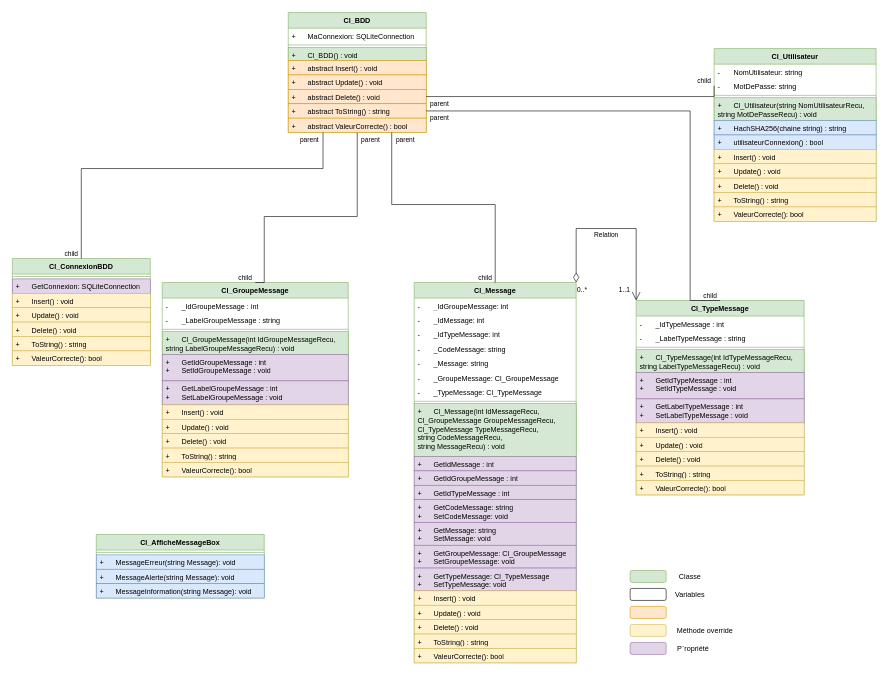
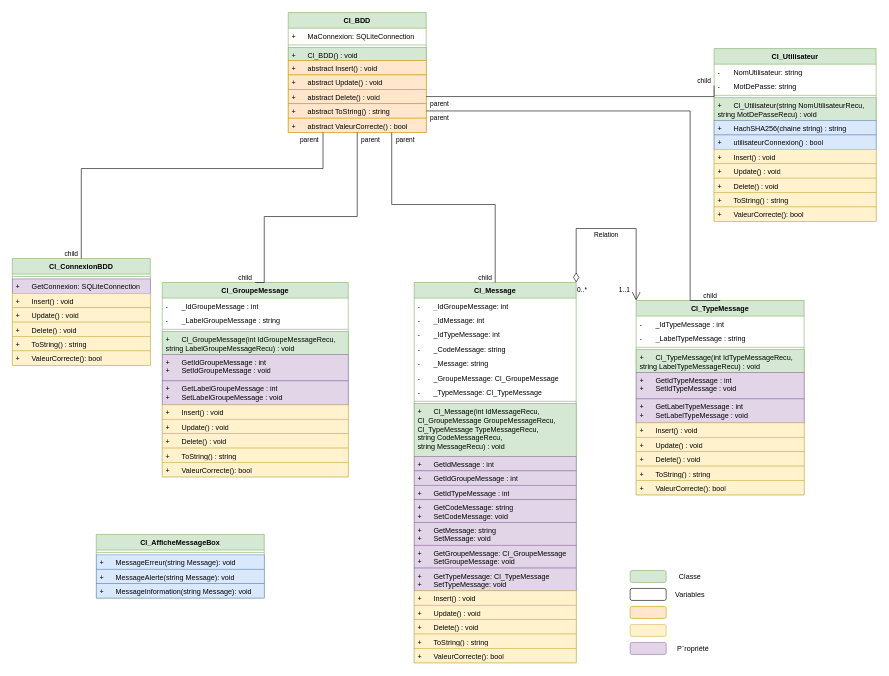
node "Méthode override": removed
